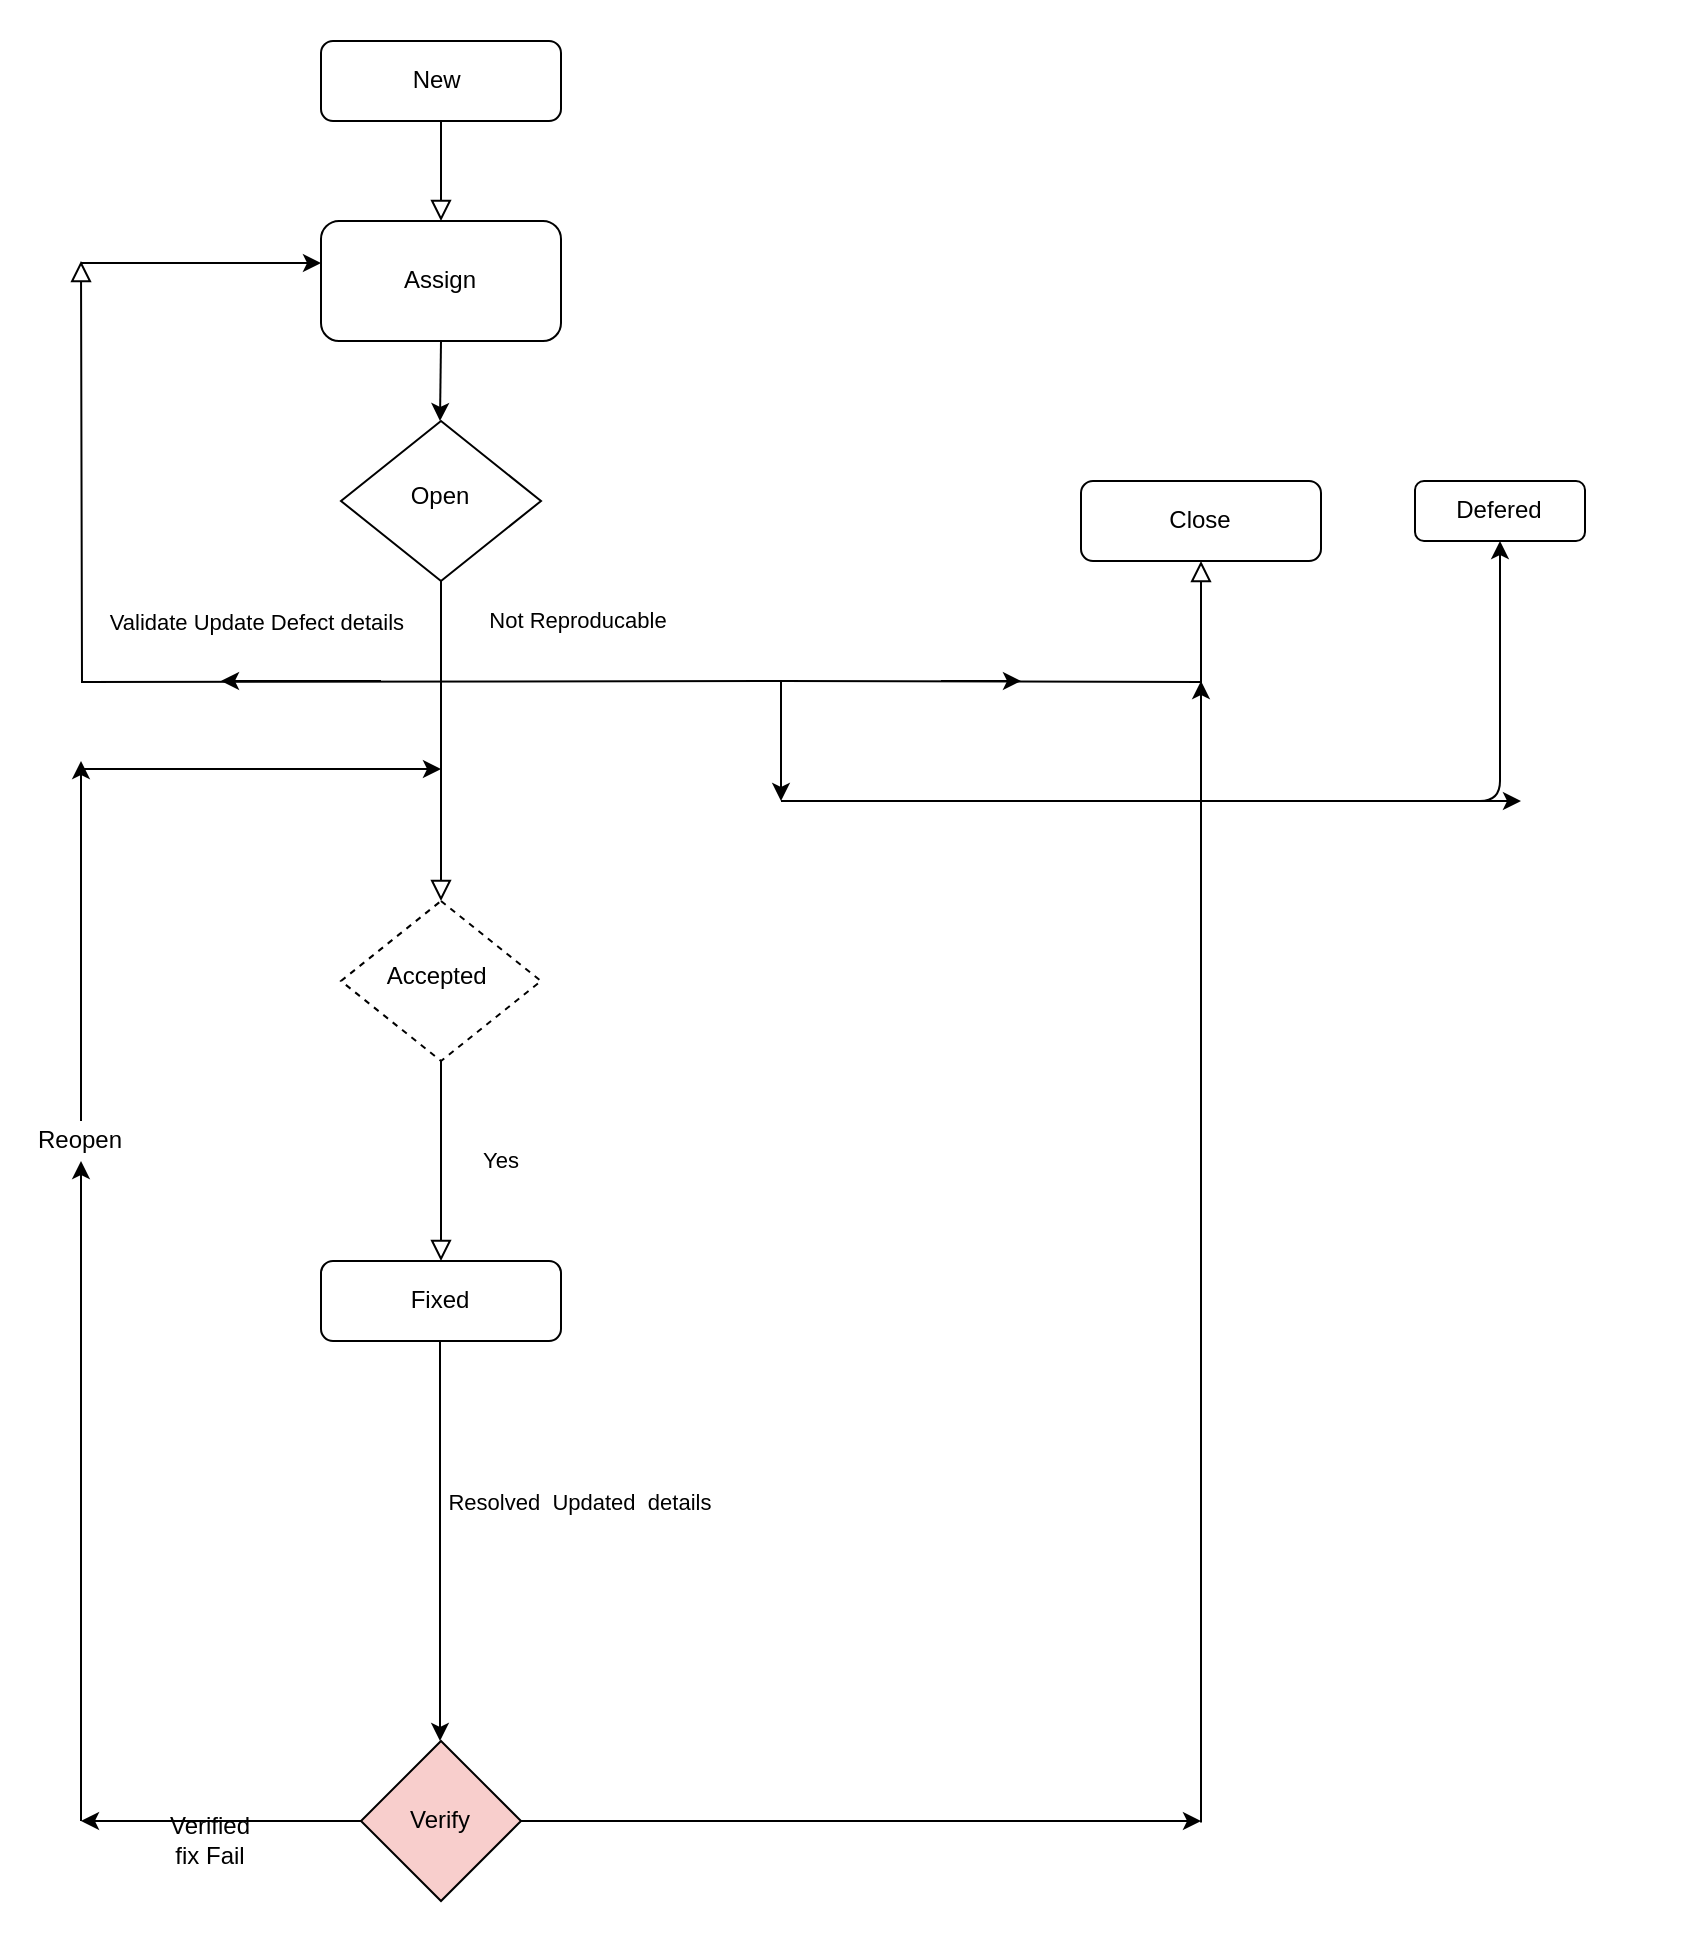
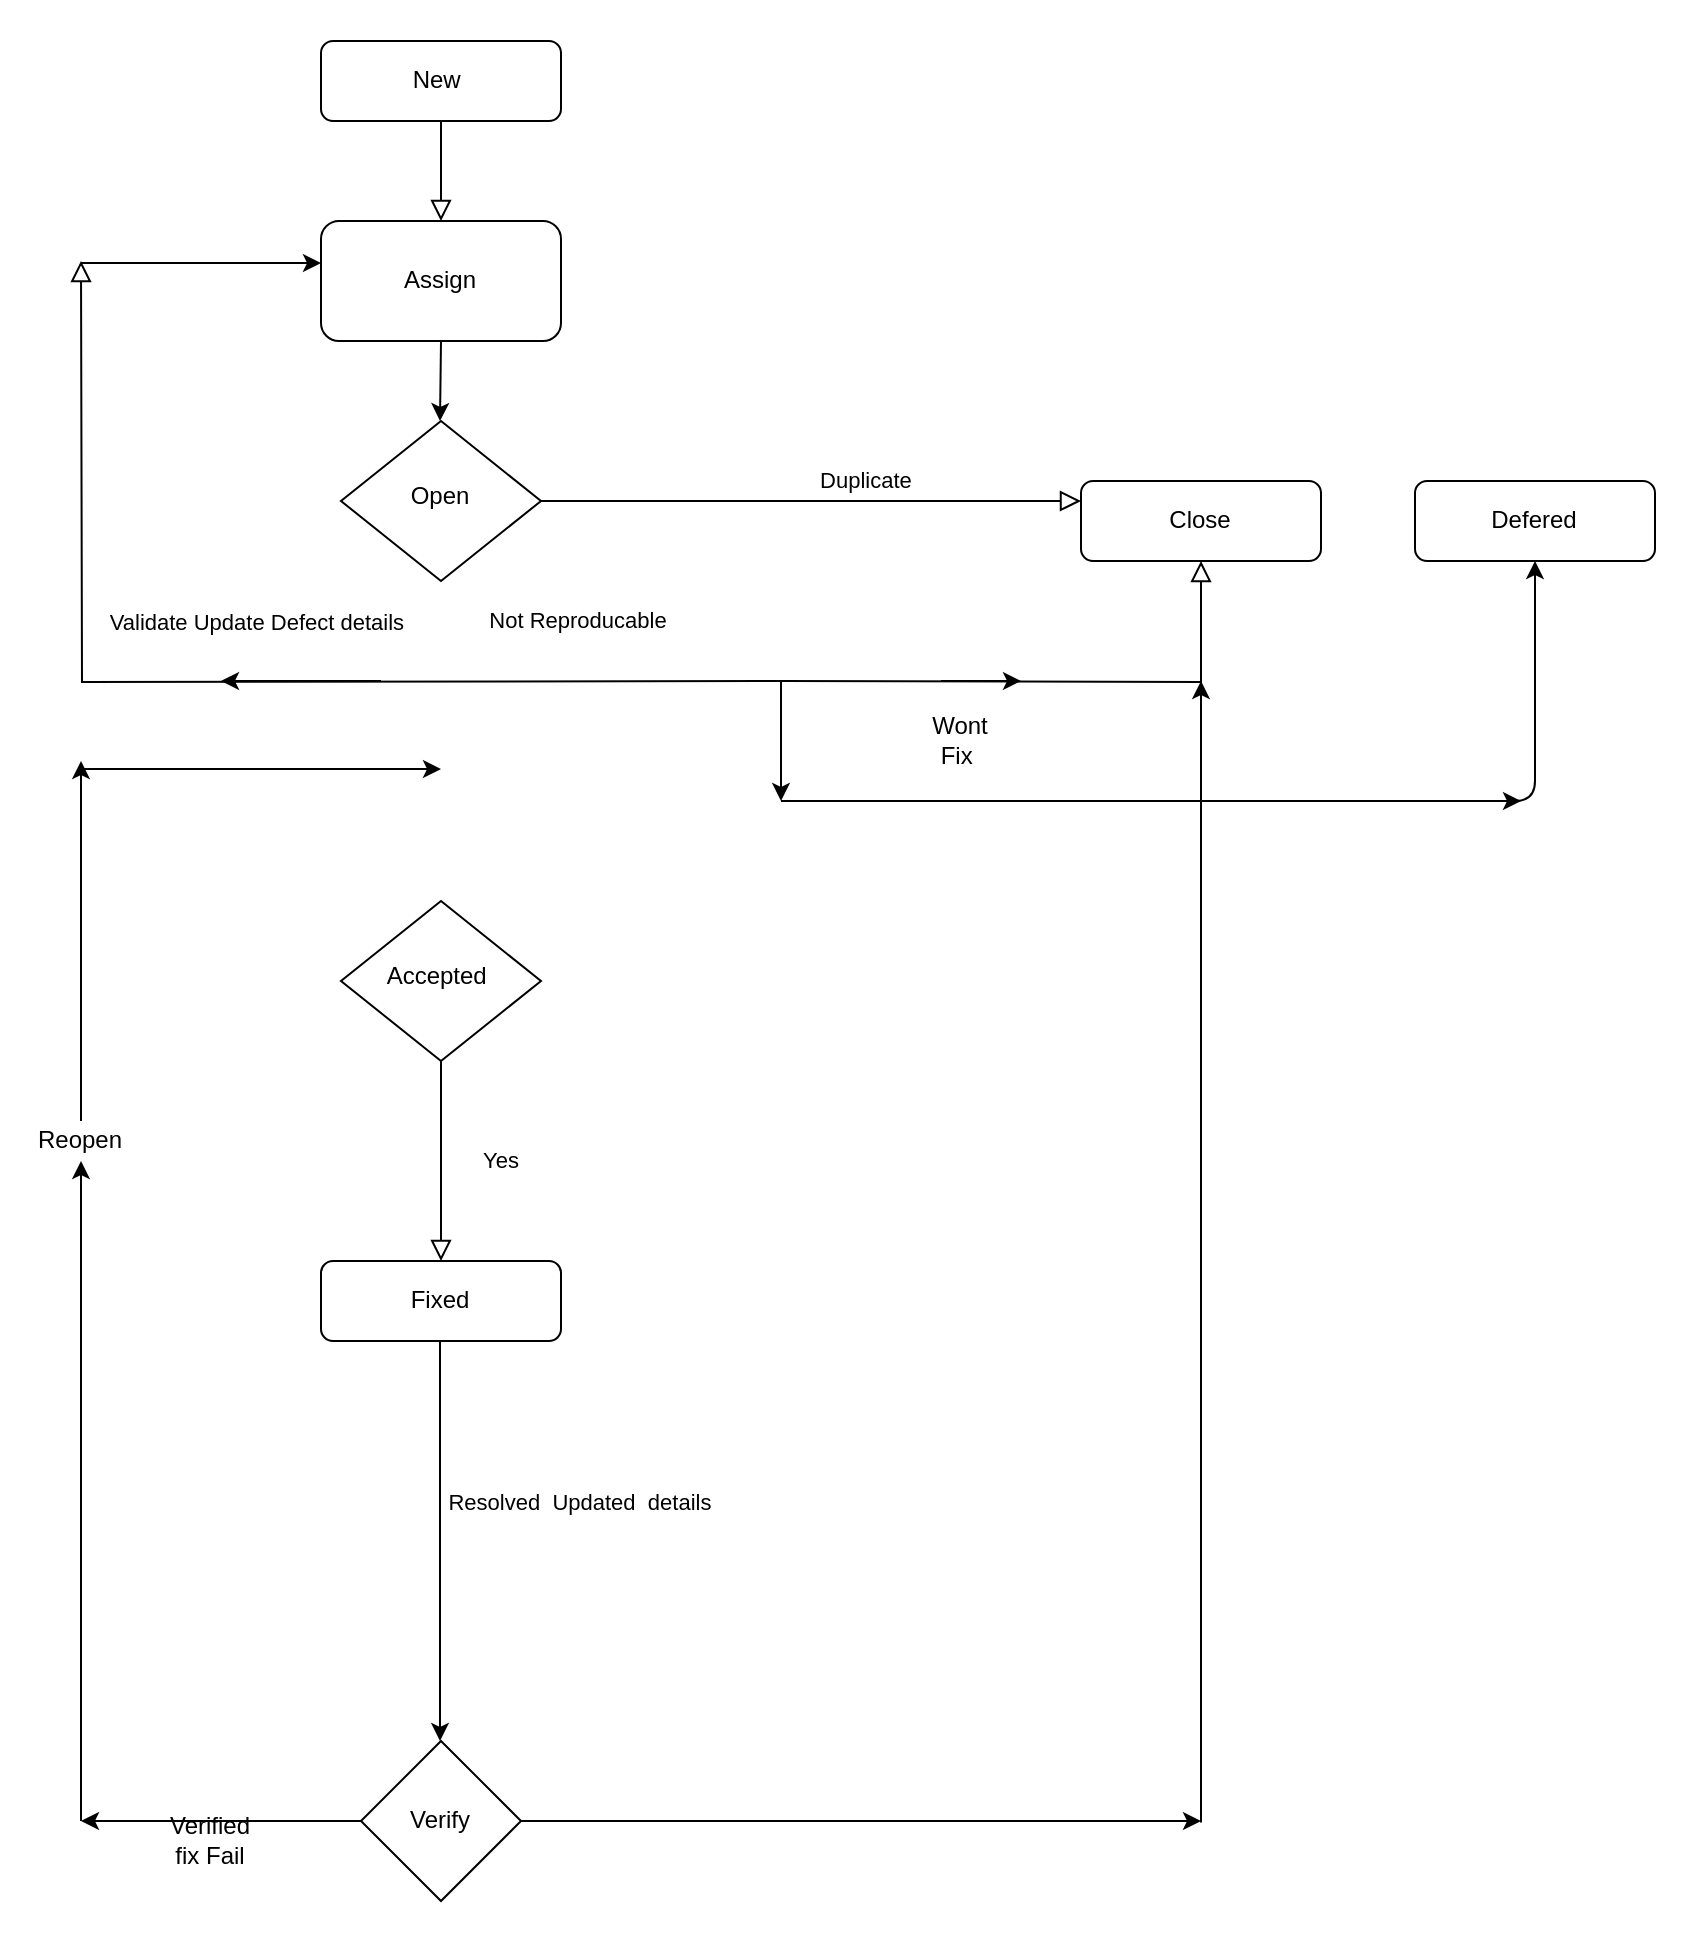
edge "Open" -> "Close": added, label "Duplicate"
node "Defered": size 170x60 -> 240x80
edge "Open" -> "Accepted": removed
node "Wont Fix": added
node "Accepted": style dashed -> solid
node "Verify": fillcolor #f8cecc -> #ffffff
